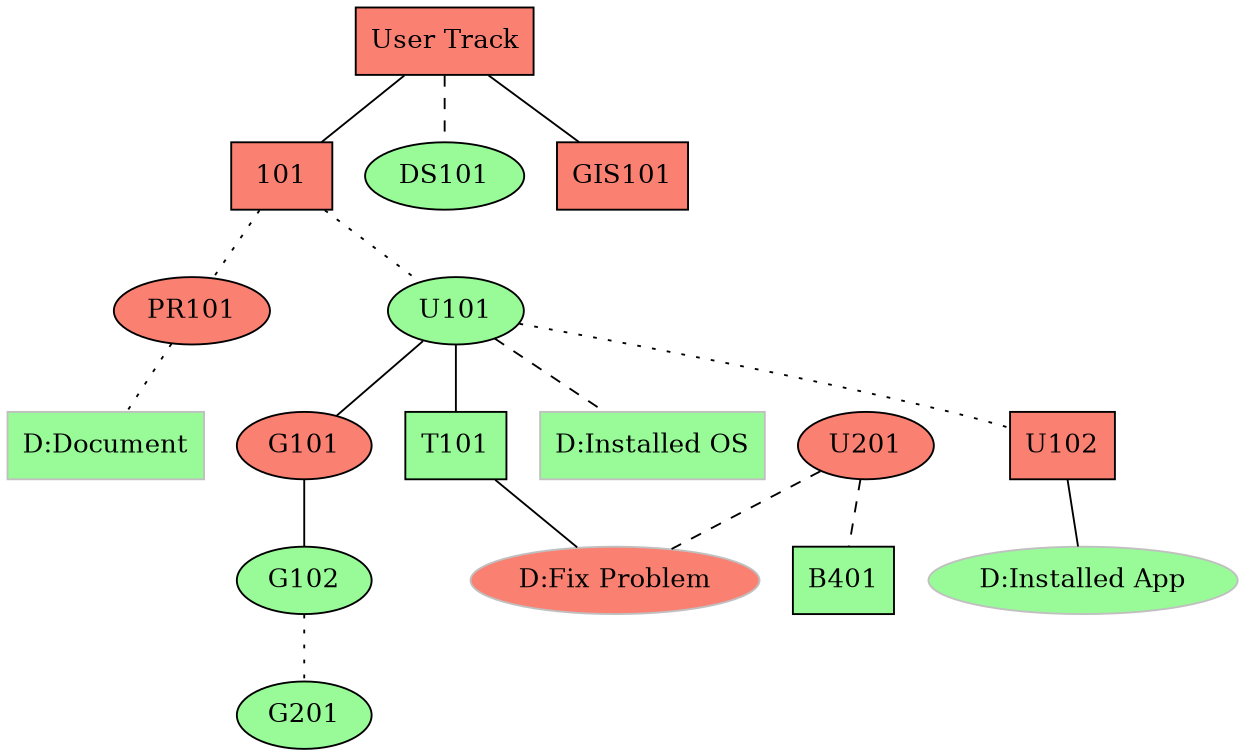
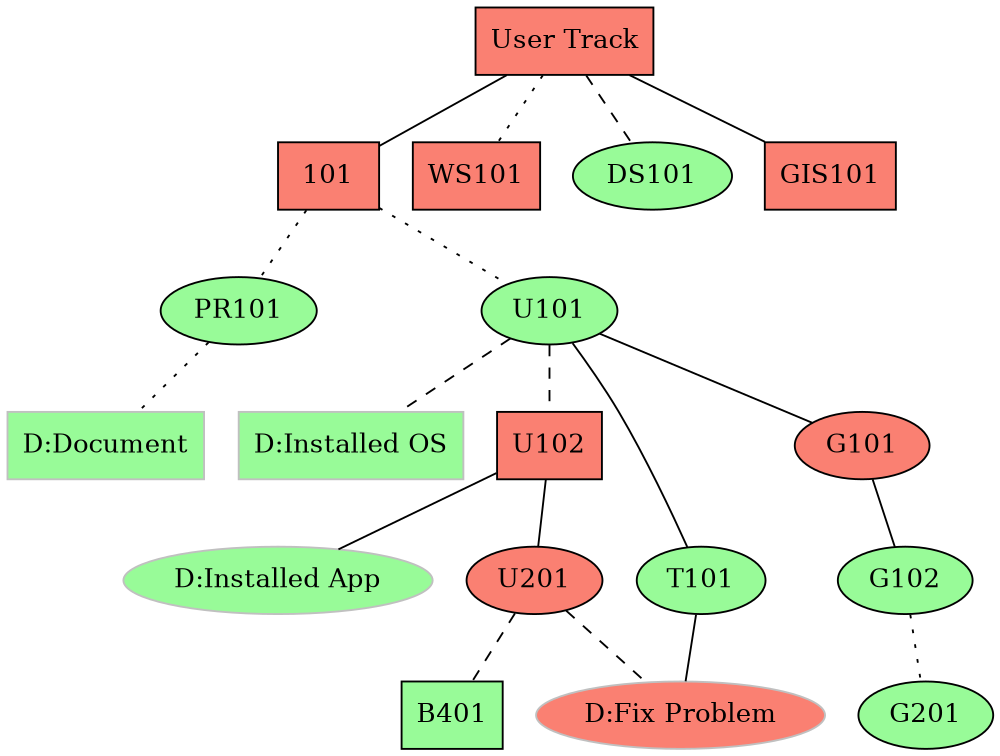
node "WS101": added
node "PR101": fillcolor salmon -> palegreen
edge "U101" -- "U102": style dotted -> dashed
node "T101": shape box -> ellipse
edge "U102" -- "U201": added
